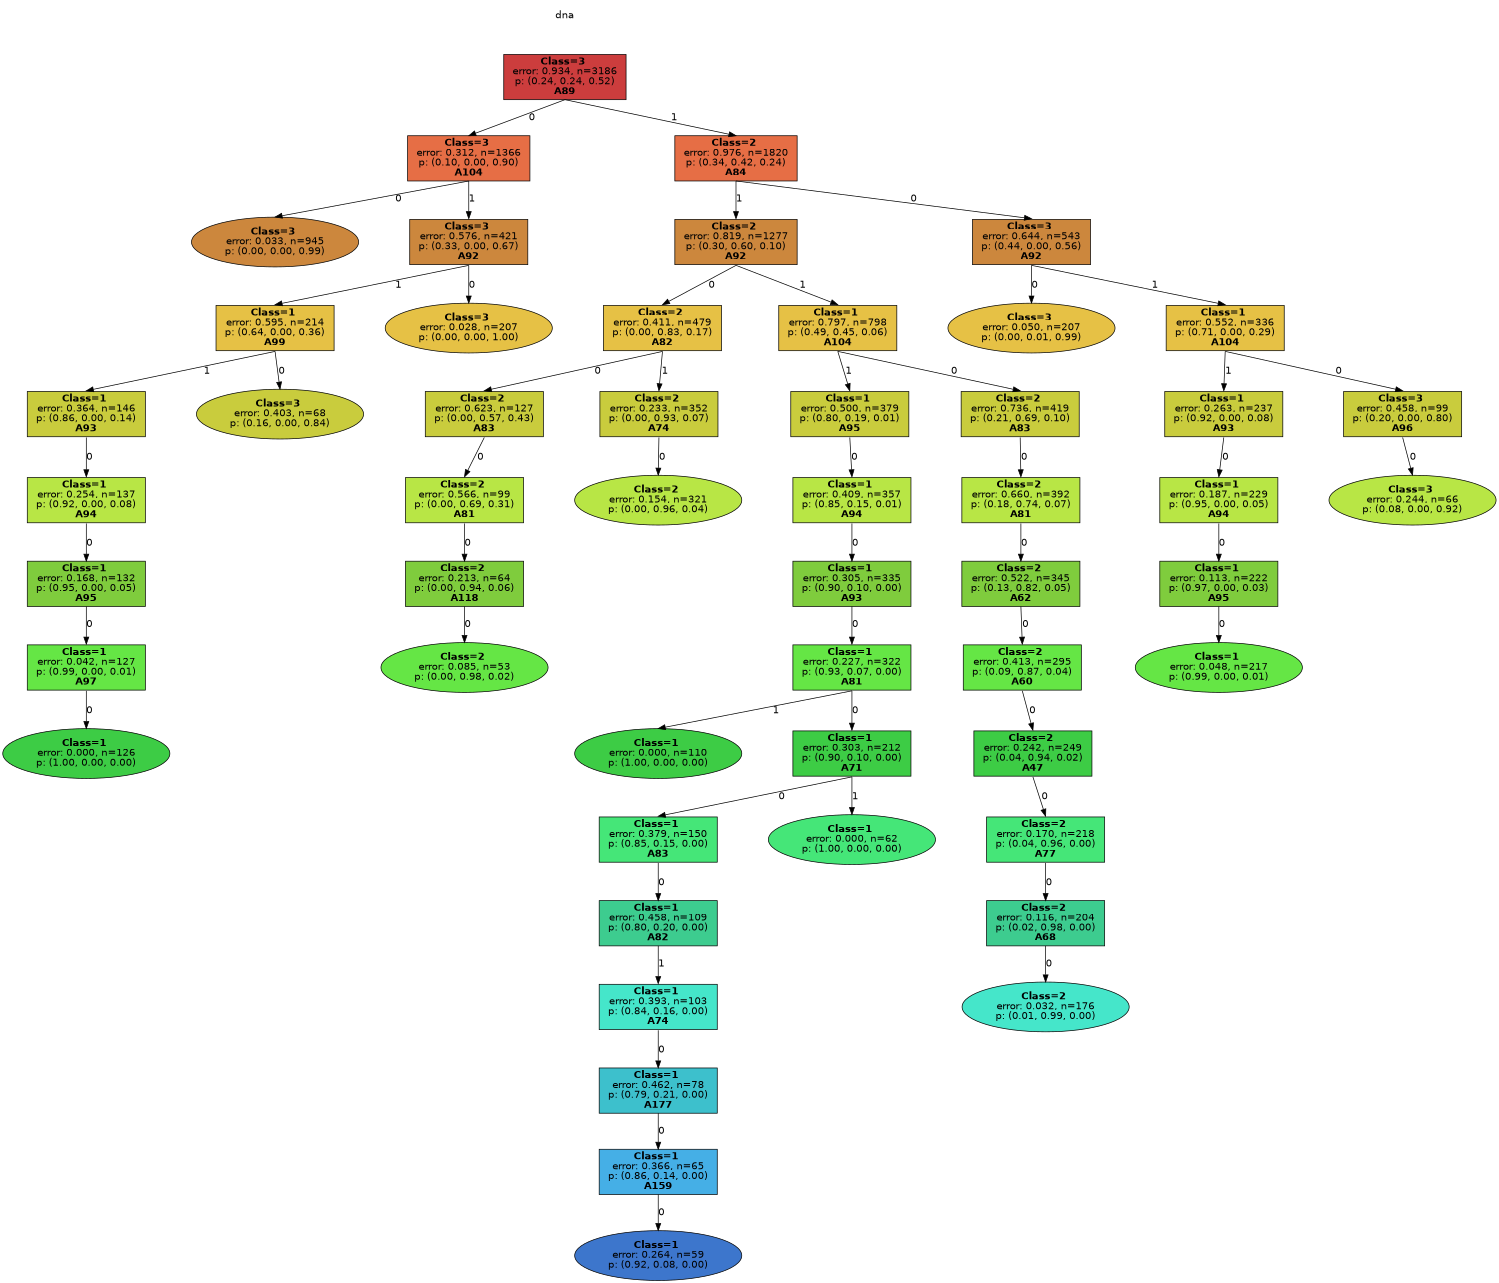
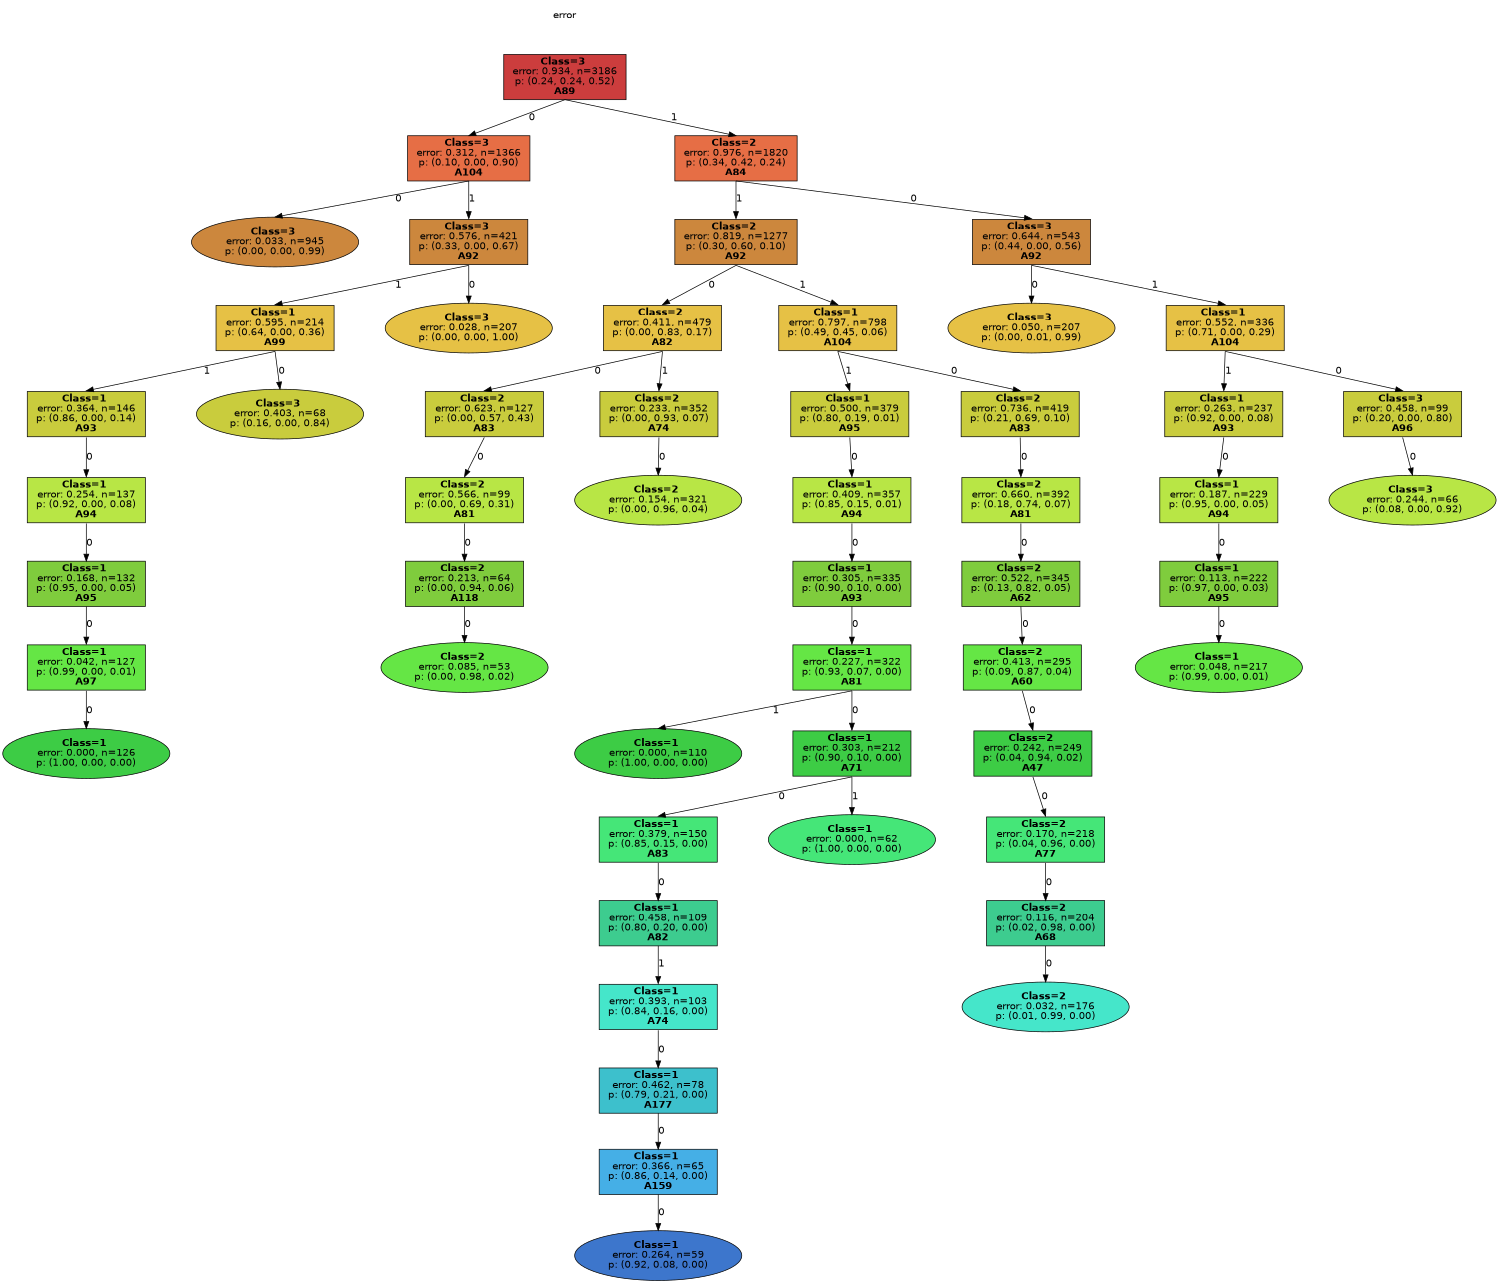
node "dna": label "dna" -> "error"
